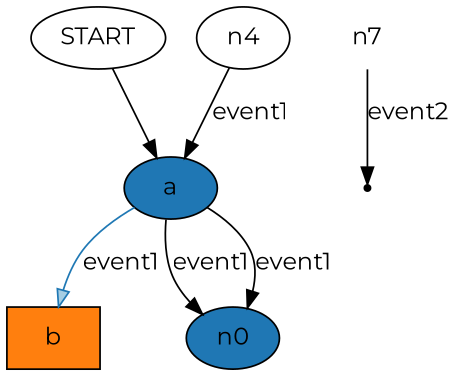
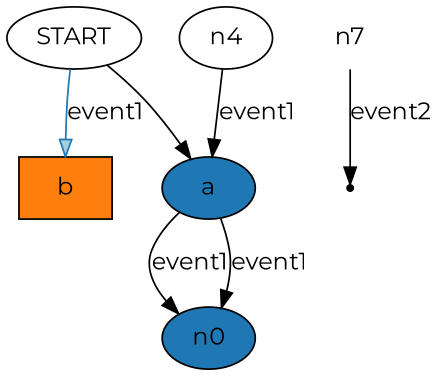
edge "a" -> "b": now "START" -> "b"
